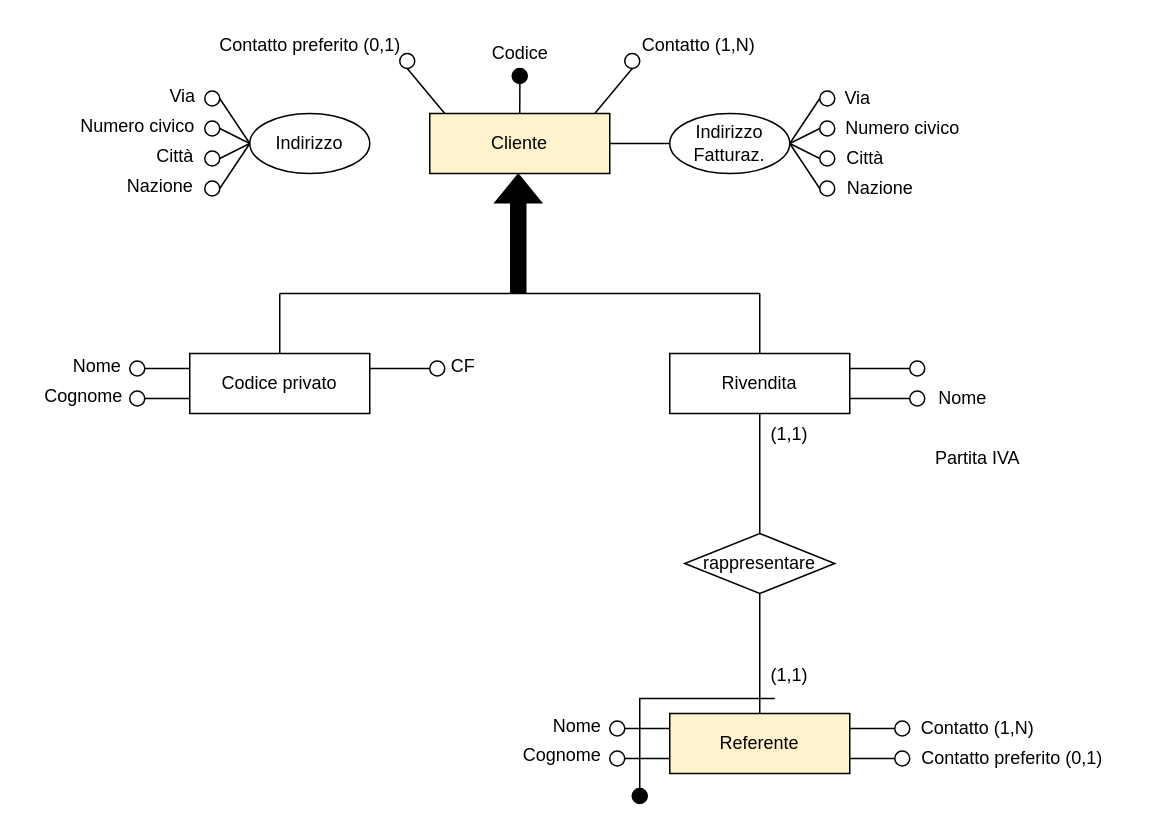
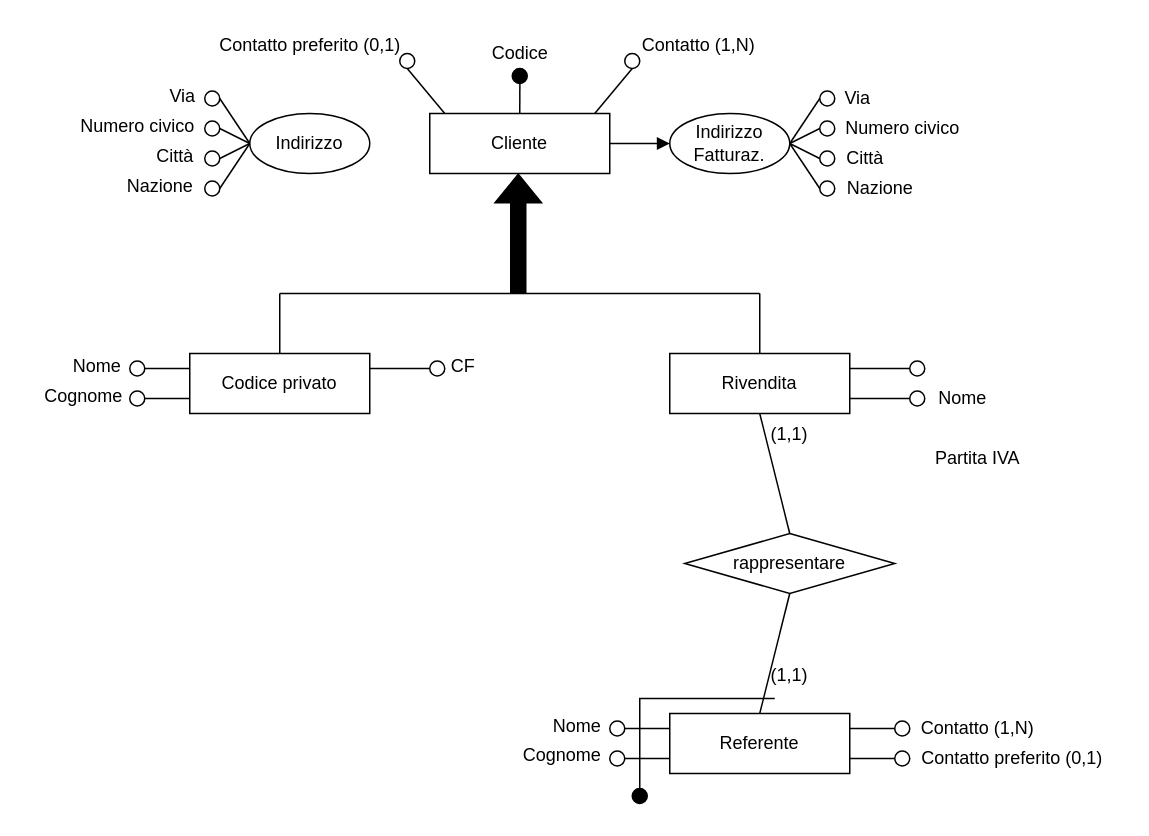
node "Cliente": fillcolor #fff2cc -> #ffffff
edge "Cliente" -- "Indirizzo Fatturaz.": arrowhead none -> block
node "rappresentare": size 150x60 -> 210x60
node "Referente": fillcolor #fff2cc -> #ffffff
